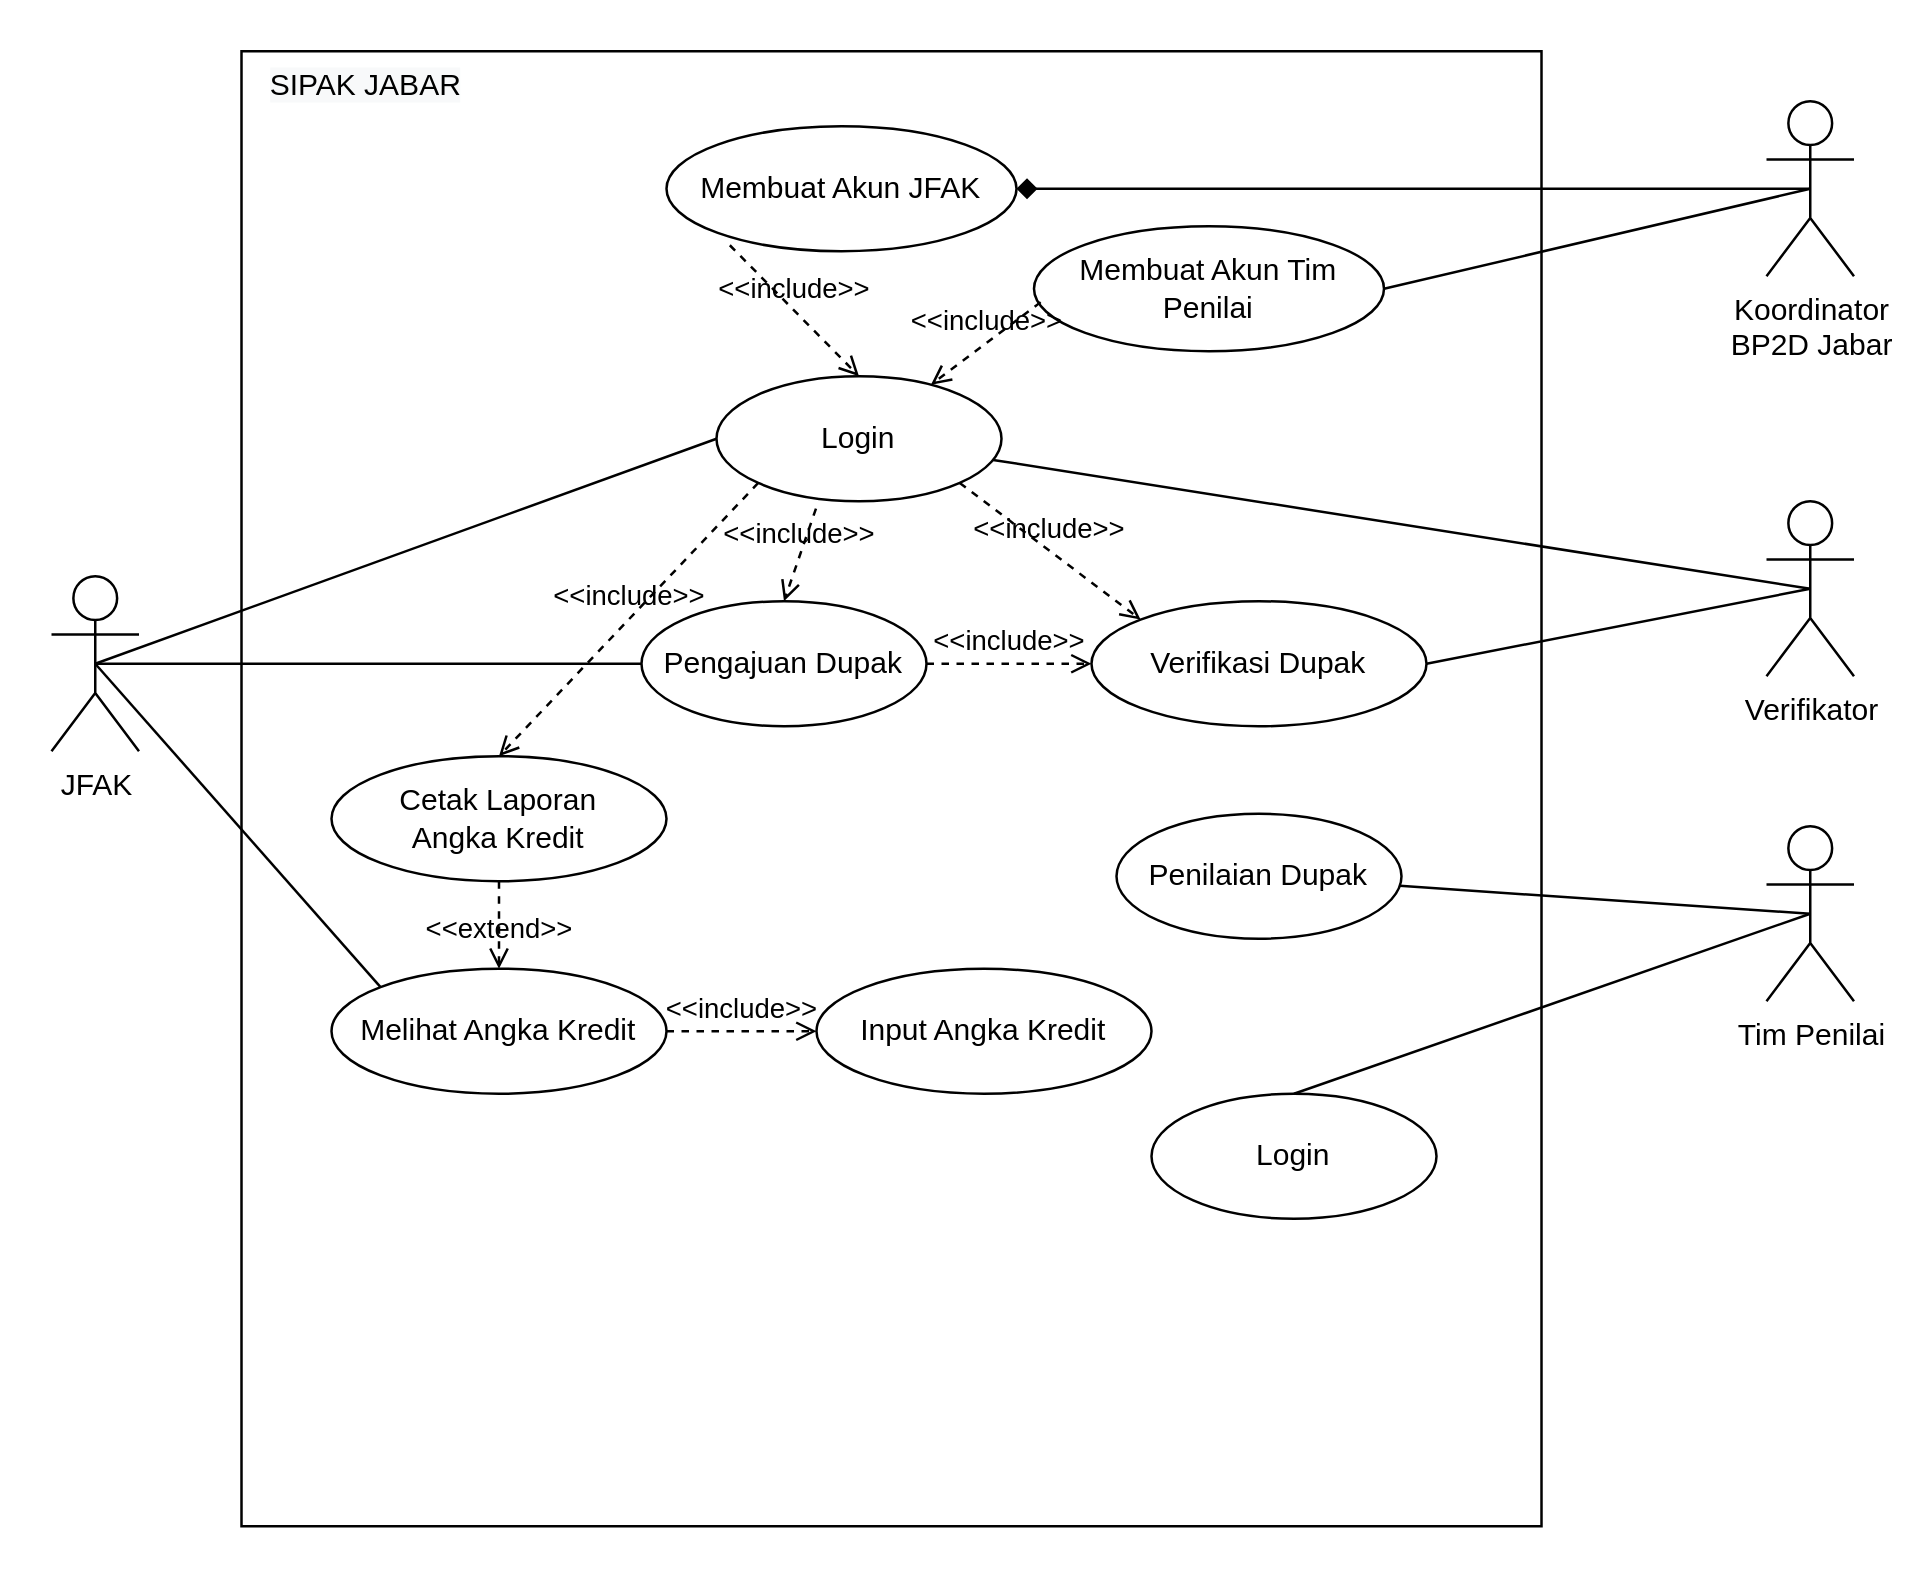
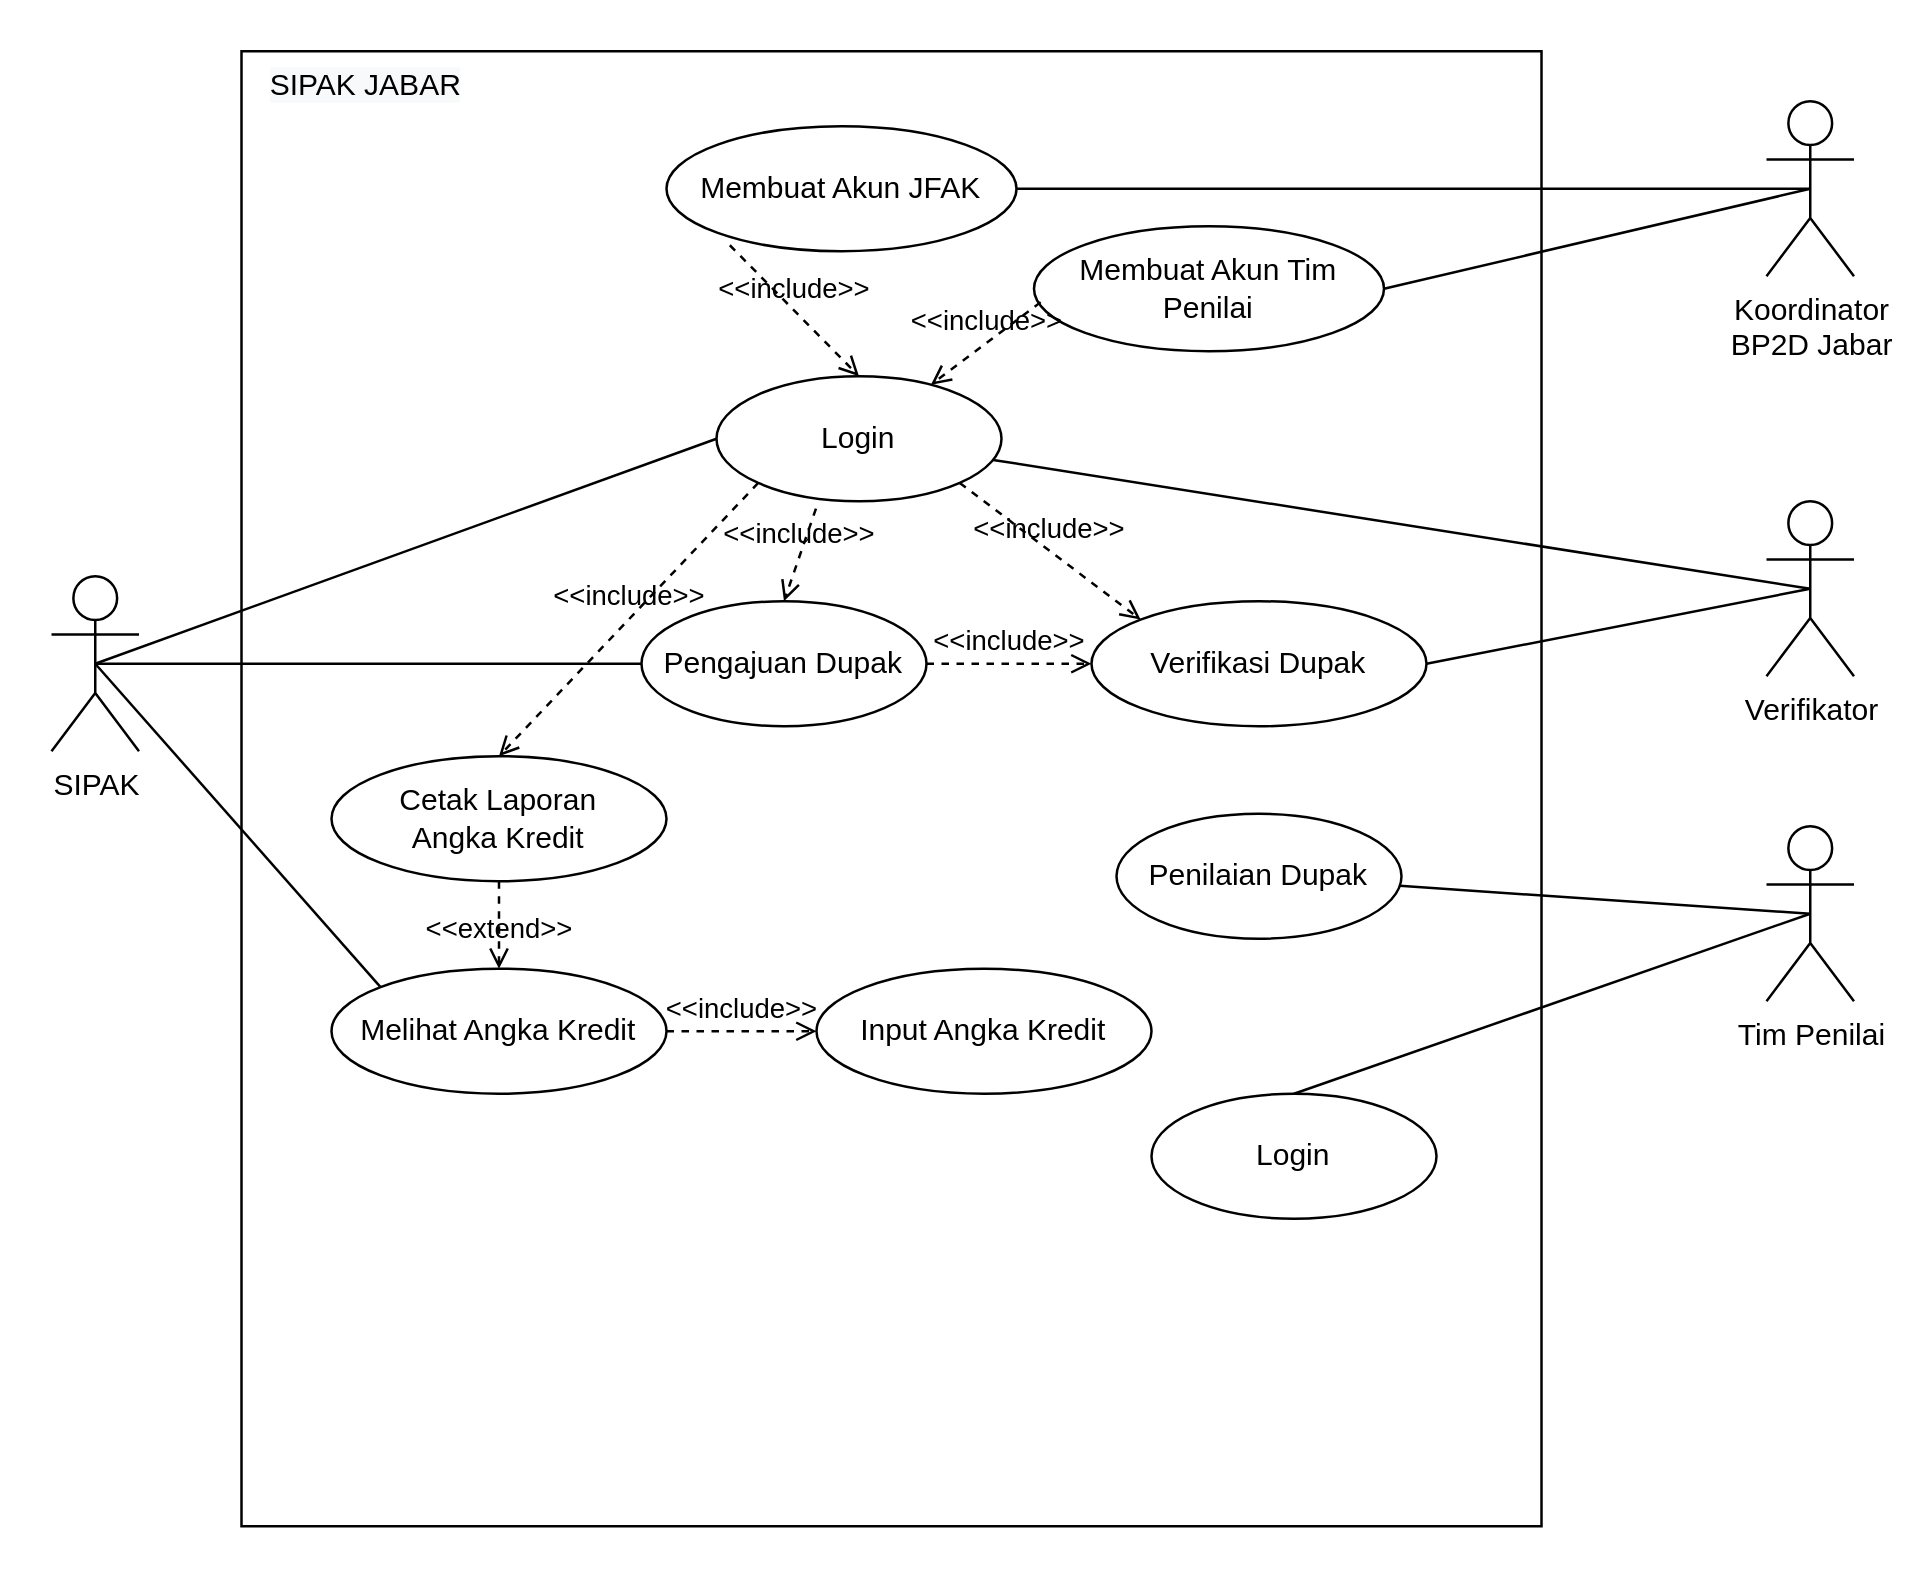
edge "Koordinator BP2D Jabar" -> "Membuat Akun JFAK": arrowhead diamond -> none
node "JFAK": label "JFAK" -> "SIPAK"
